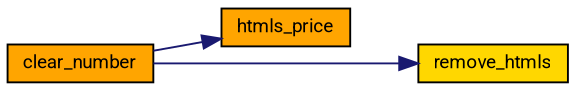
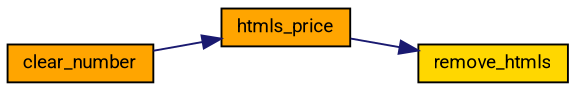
edge "clear_number" -> "remove_htmls": now "htmls_price" -> "remove_htmls"
